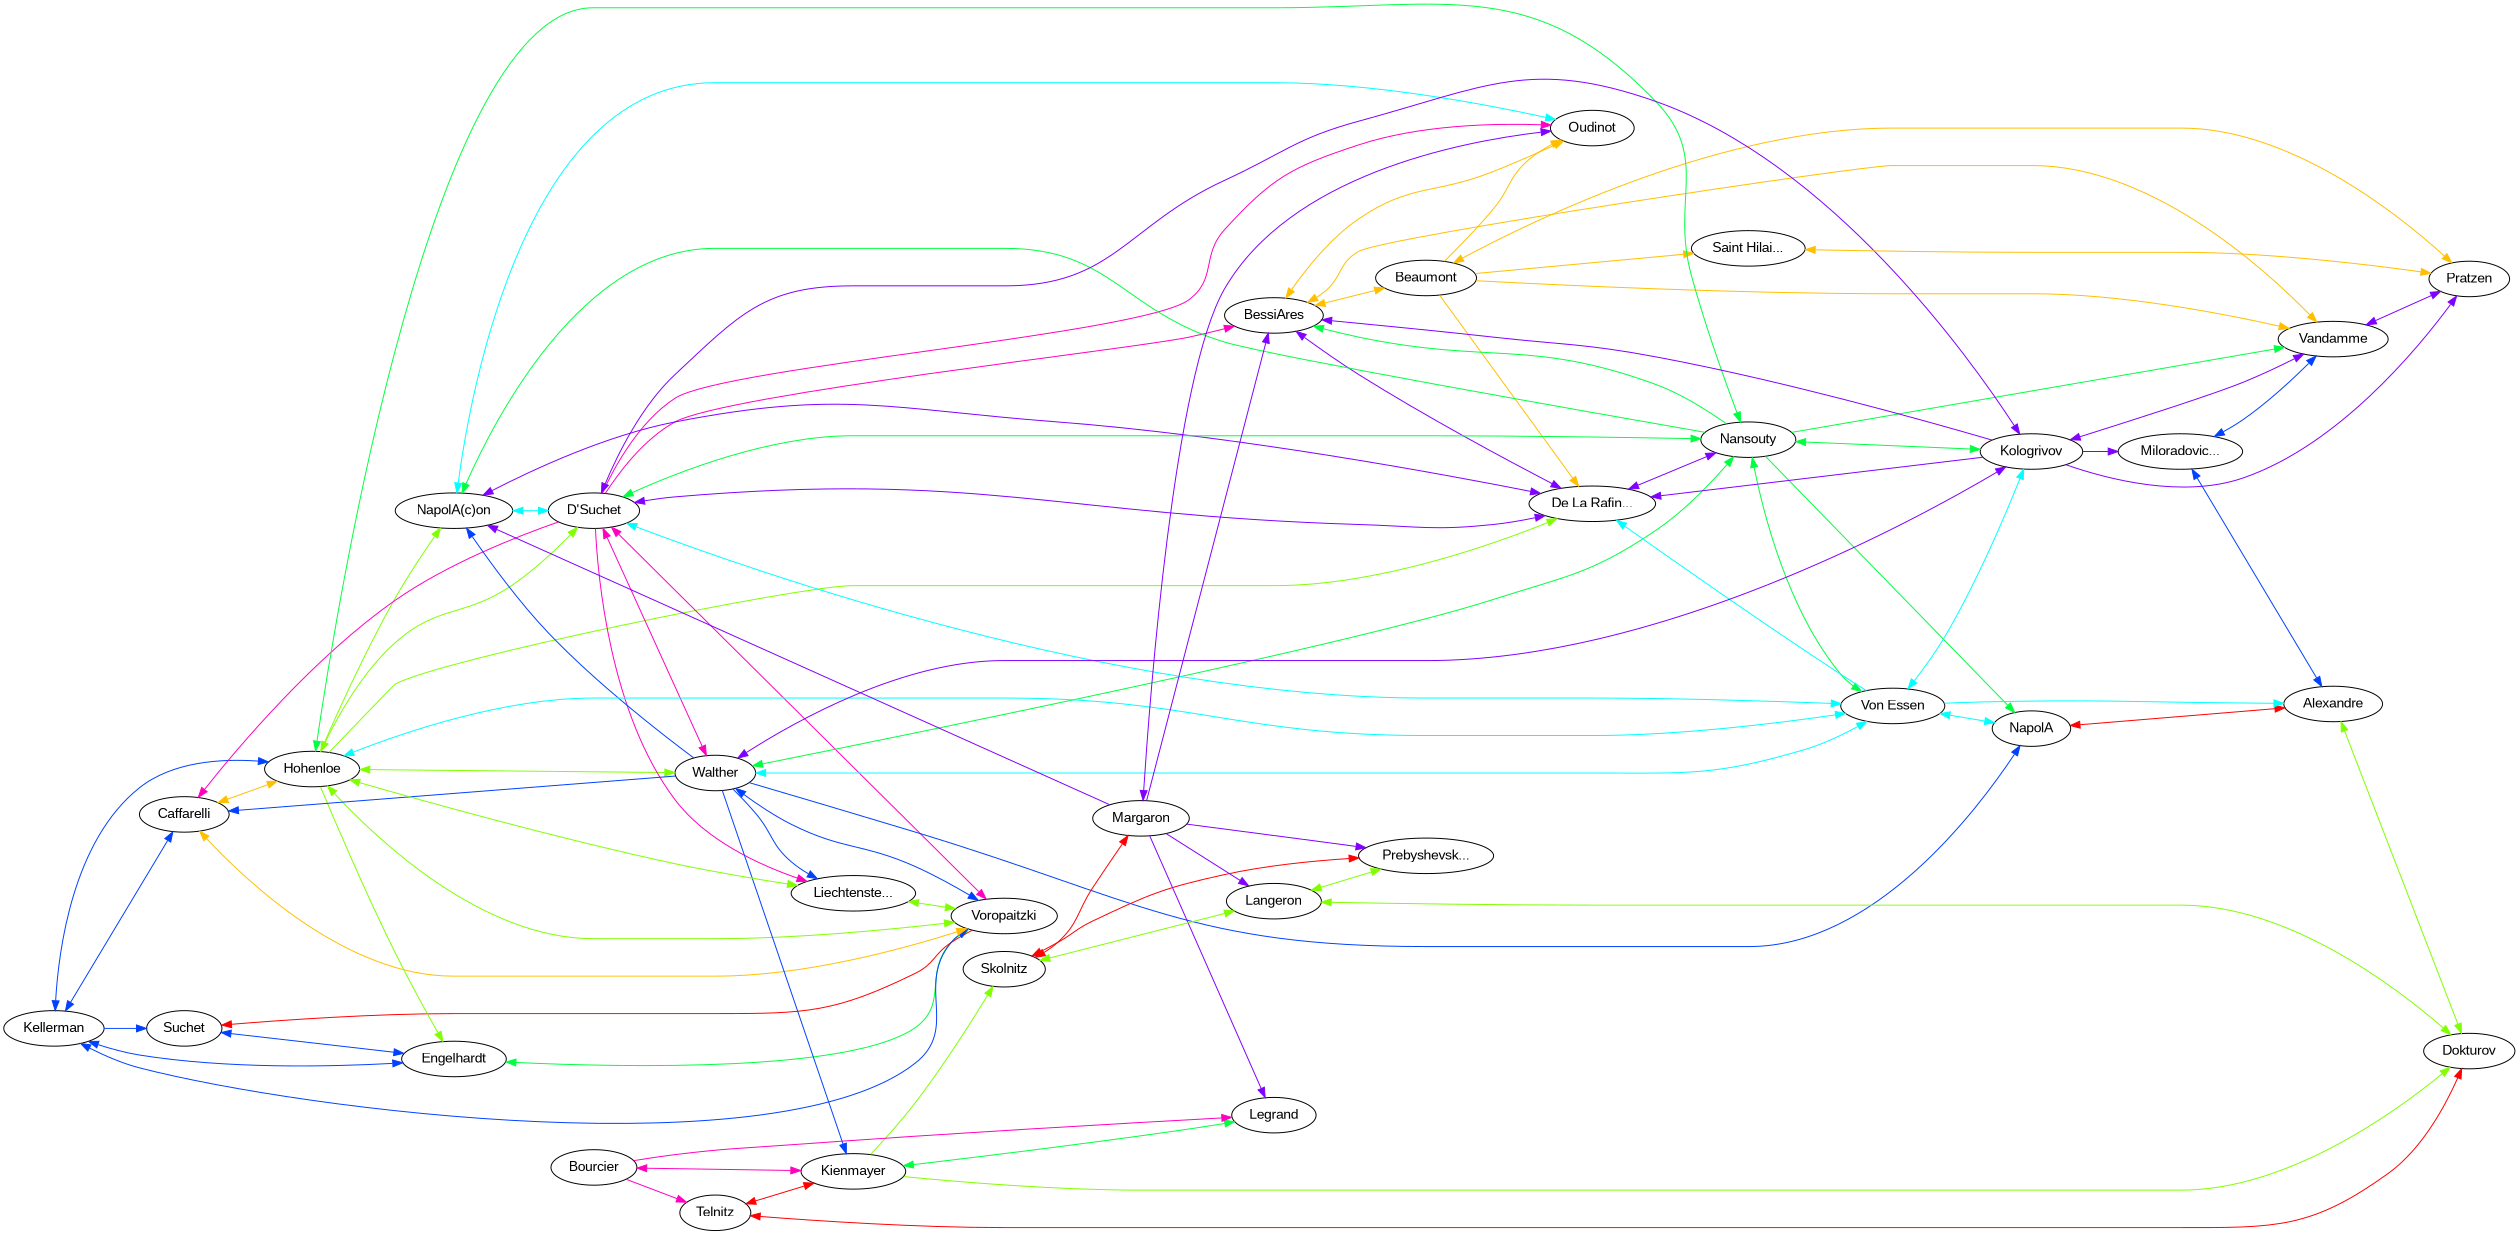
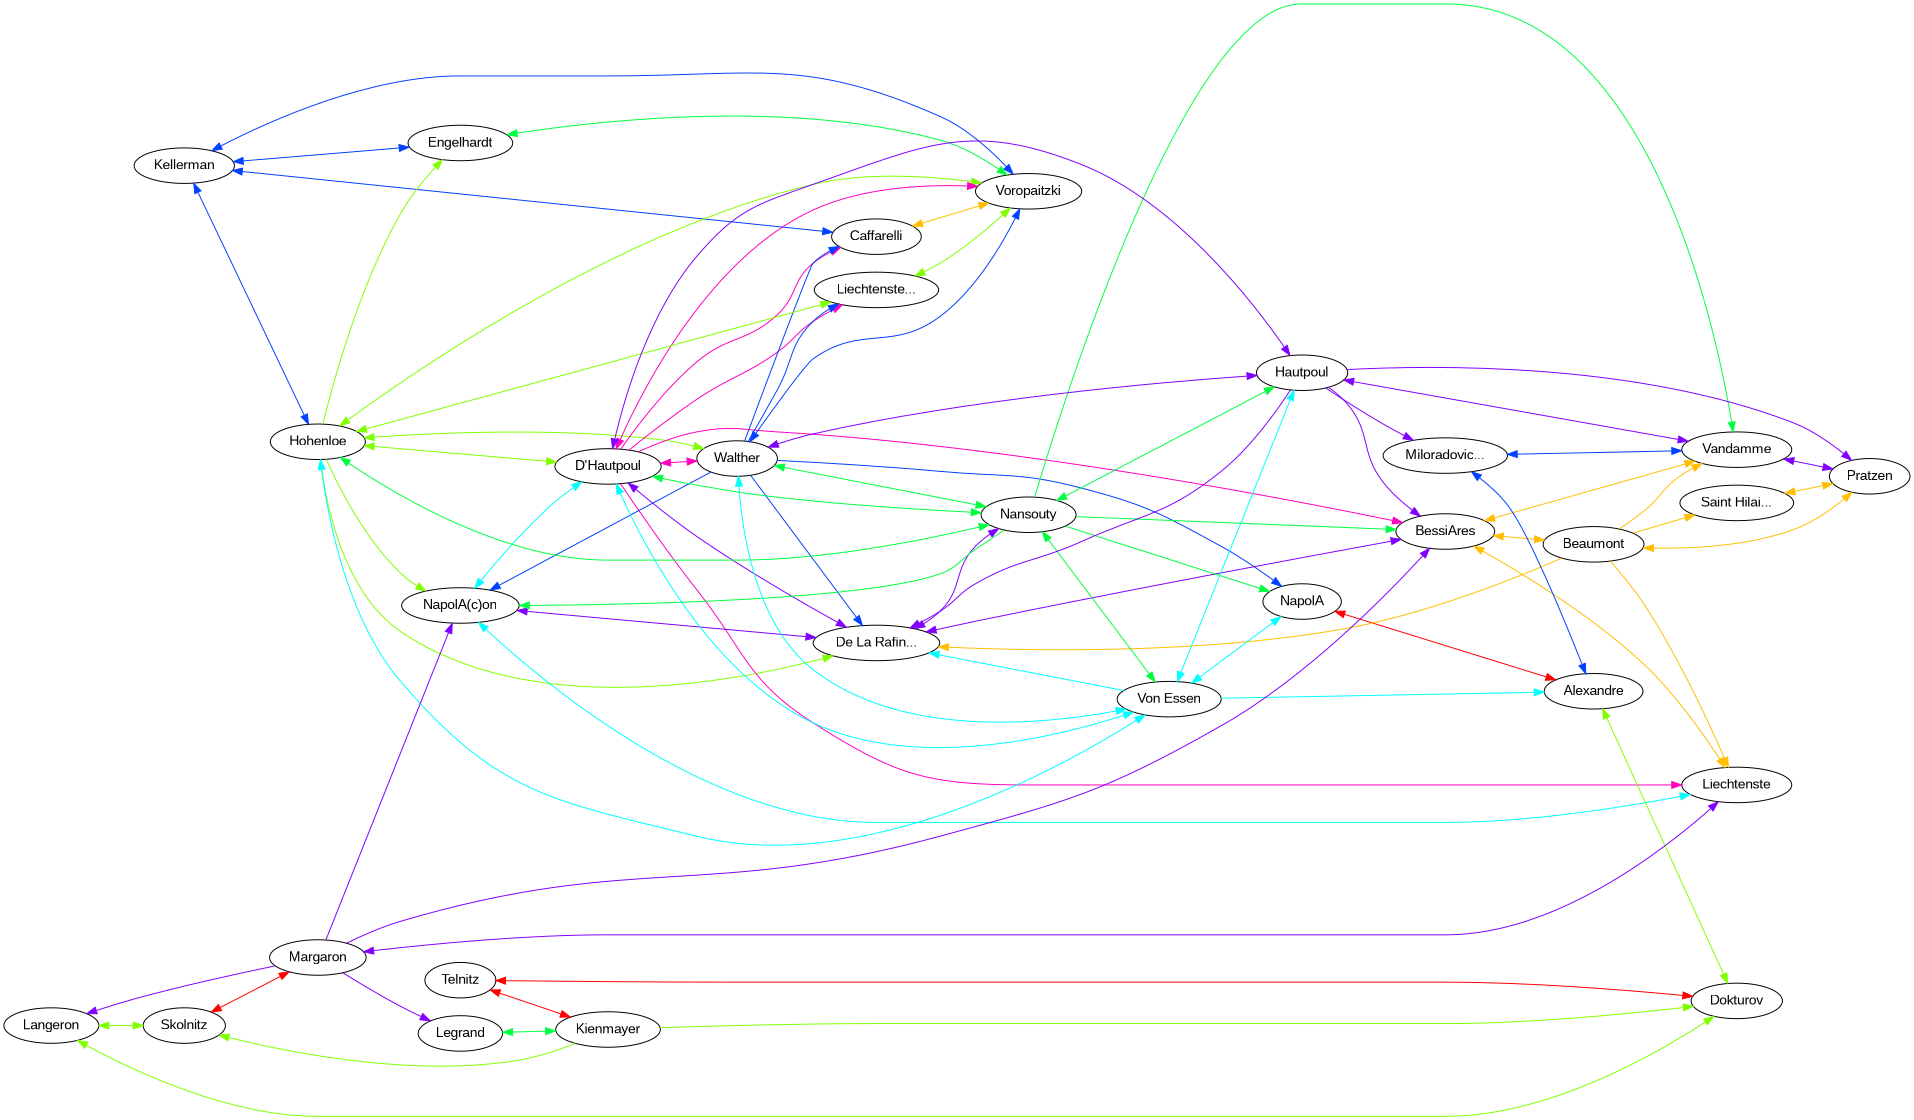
node "Oudinot": label "Oudinot" -> "Liechtenste"
node "Kologrivov": label "Kologrivov" -> "Hautpoul"
node "D'Suchet": label "D'Suchet" -> "D'Hautpoul"
edge "Hohenloe" -- "Caffarelli": removed
node "Prebyshevsk...": removed
edge "Walther" -- "Kienmayer": now "Walther" -- "De La Rafin..."
node "Suchet": removed
node "Bourcier": removed
